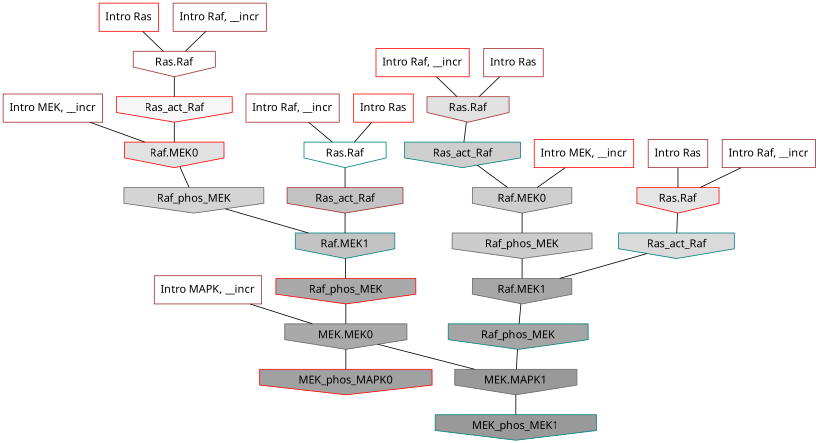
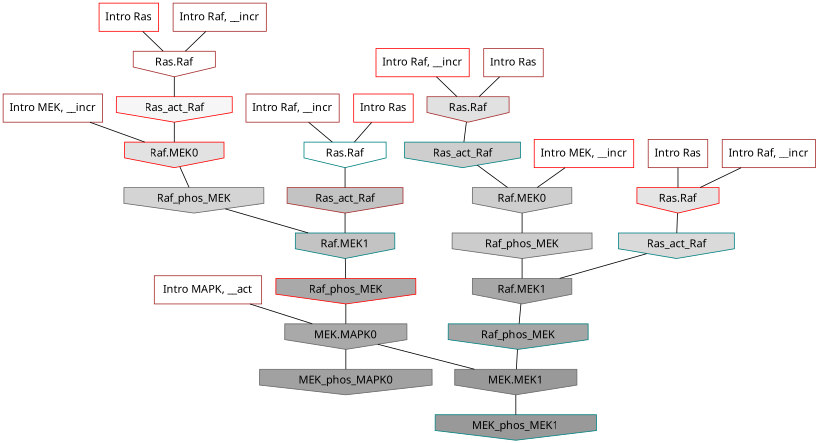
node "Intro MAPK, __incr": label "Intro MAPK, __incr" -> "Intro MAPK, __act"
node "MEK.MEK0": label "MEK.MEK0" -> "MEK.MAPK0"
node "MEK_phos_MAPK0": color red -> gray40
node "MEK.MAPK1": label "MEK.MAPK1" -> "MEK.MEK1"
